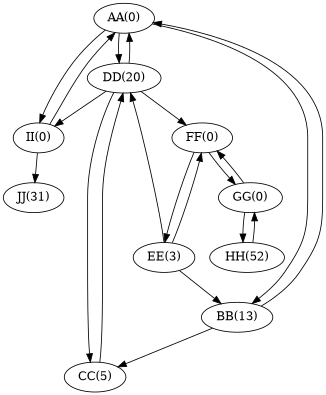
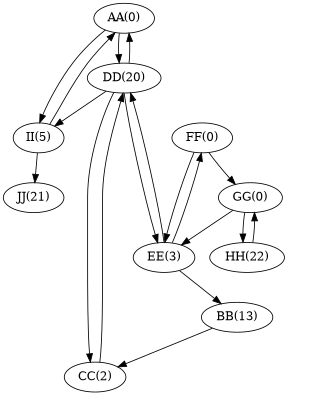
edge "DD(20)" -> "FF(0)": now "DD(20)" -> "EE(3)"
edge "AA(0)" -> "BB(13)": removed
edge "BB(13)" -> "AA(0)": removed
node "II(0)": label "II(0)" -> "II(5)"
edge "GG(0)" -> "FF(0)": now "GG(0)" -> "EE(3)"
node "JJ(31)": label "JJ(31)" -> "JJ(21)"
node "HH(52)": label "HH(52)" -> "HH(22)"
node "CC(5)": label "CC(5)" -> "CC(2)"
